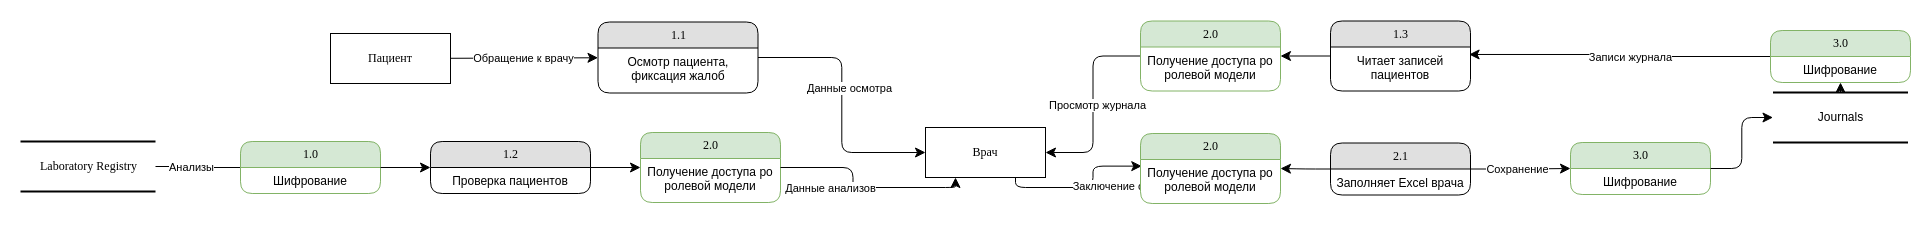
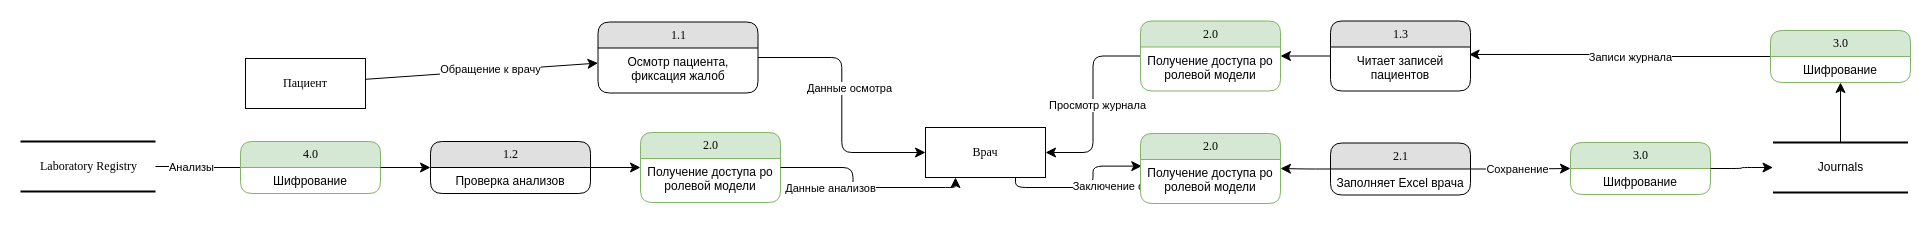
node "Пациент": moved (391, 59) -> (306, 84)
node "Journals": moved (1841, 118) -> (1841, 168)
node "1.0": label "1.0" -> "4.0"
node "Проверка пациентов": label "Проверка пациентов" -> "Проверка анализов"
